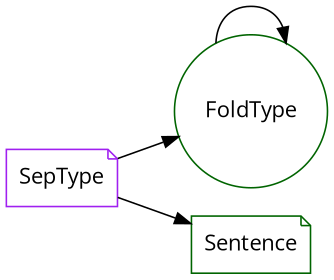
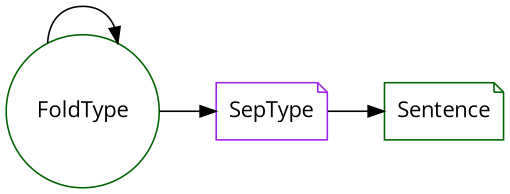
edge "SepType" -> "FoldType": reversed
